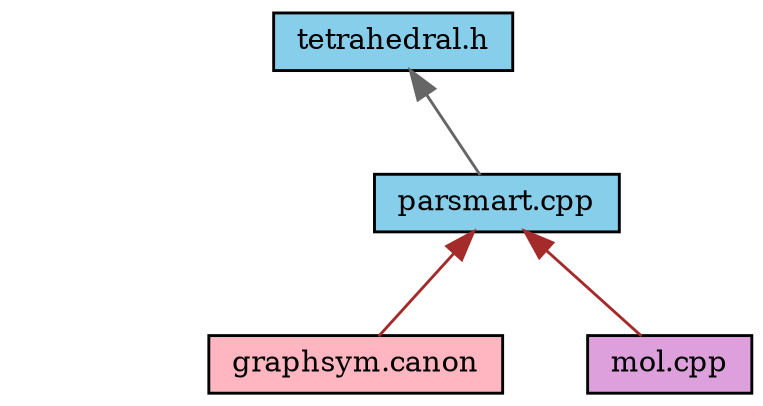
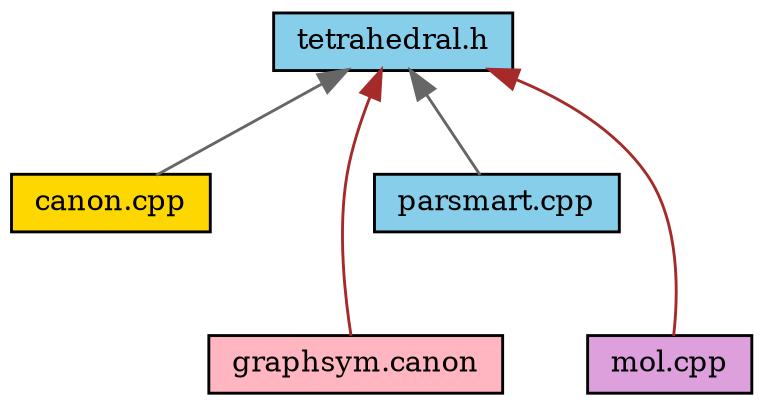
node "canon.cpp": added
edge "mol.cpp" -> "parsmart.cpp": now "mol.cpp" -> "tetrahedral.h"
edge "graphsym.canon" -> "parsmart.cpp": now "graphsym.canon" -> "tetrahedral.h"
